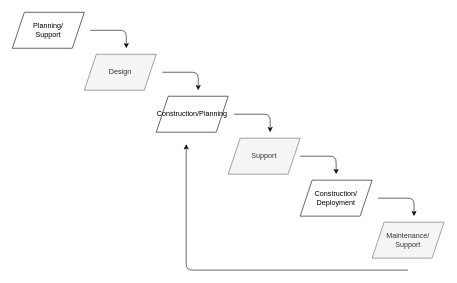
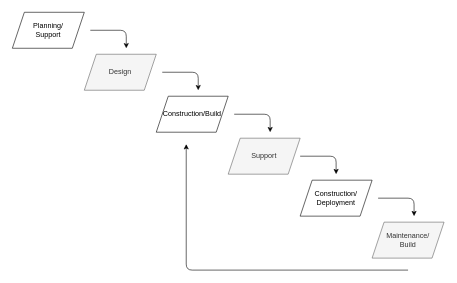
node "Construction/Planning": label "Construction/Planning" -> "Construction/Build"
node "Maintenance/ Support": label "Maintenance/ Support" -> "Maintenance/ Build"
